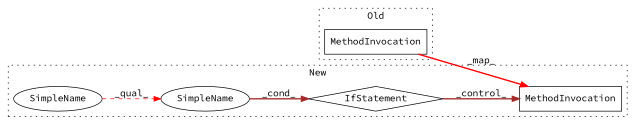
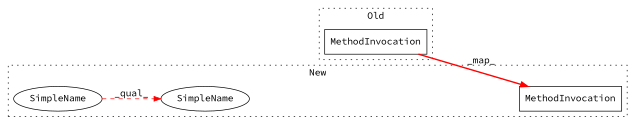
node "IfStatement": removed
